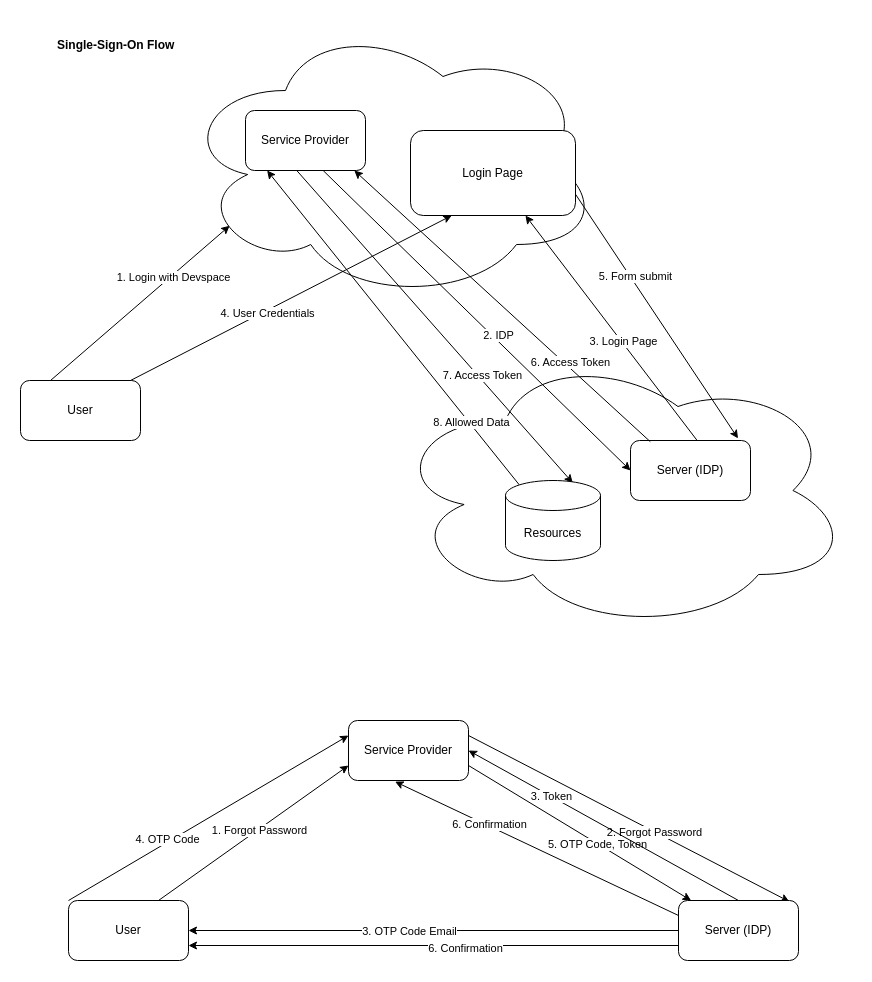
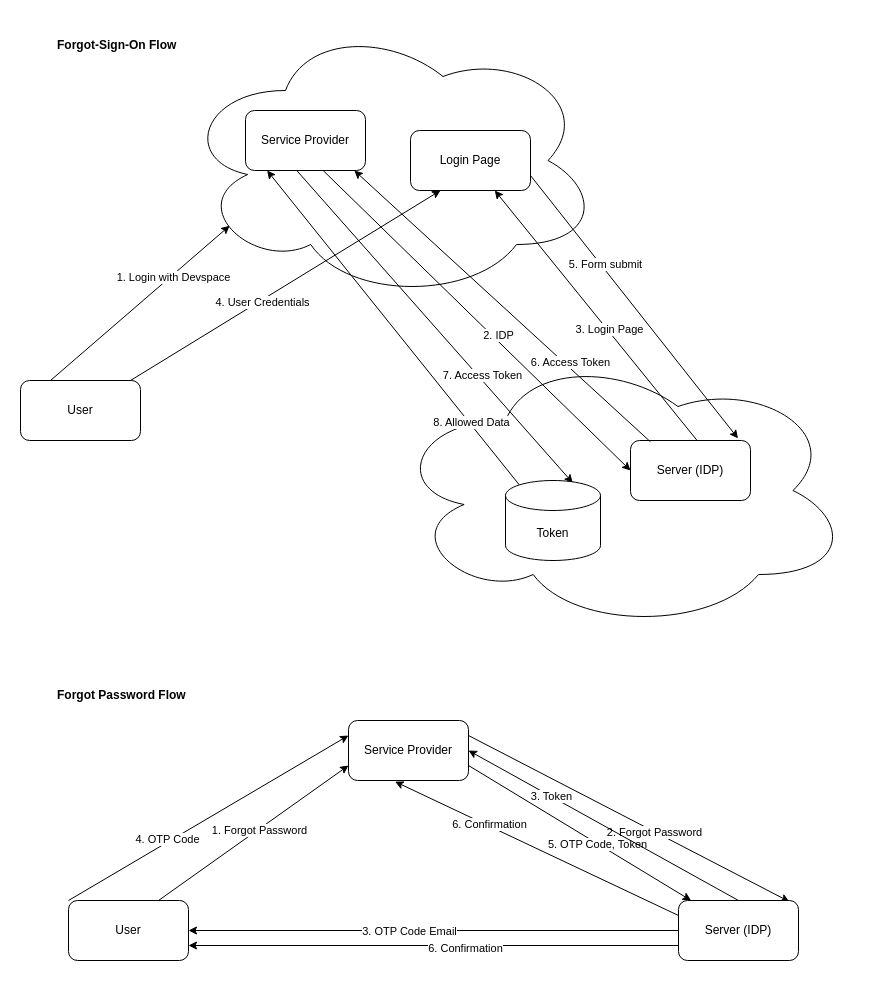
node "Single-Sign-On Flow": label "Single-Sign-On Flow" -> "Forgot-Sign-On Flow"
node "Login Page": size 165x85 -> 120x60
node "Resources": label "Resources" -> "Token"
node "Forgot Password Flow": added
